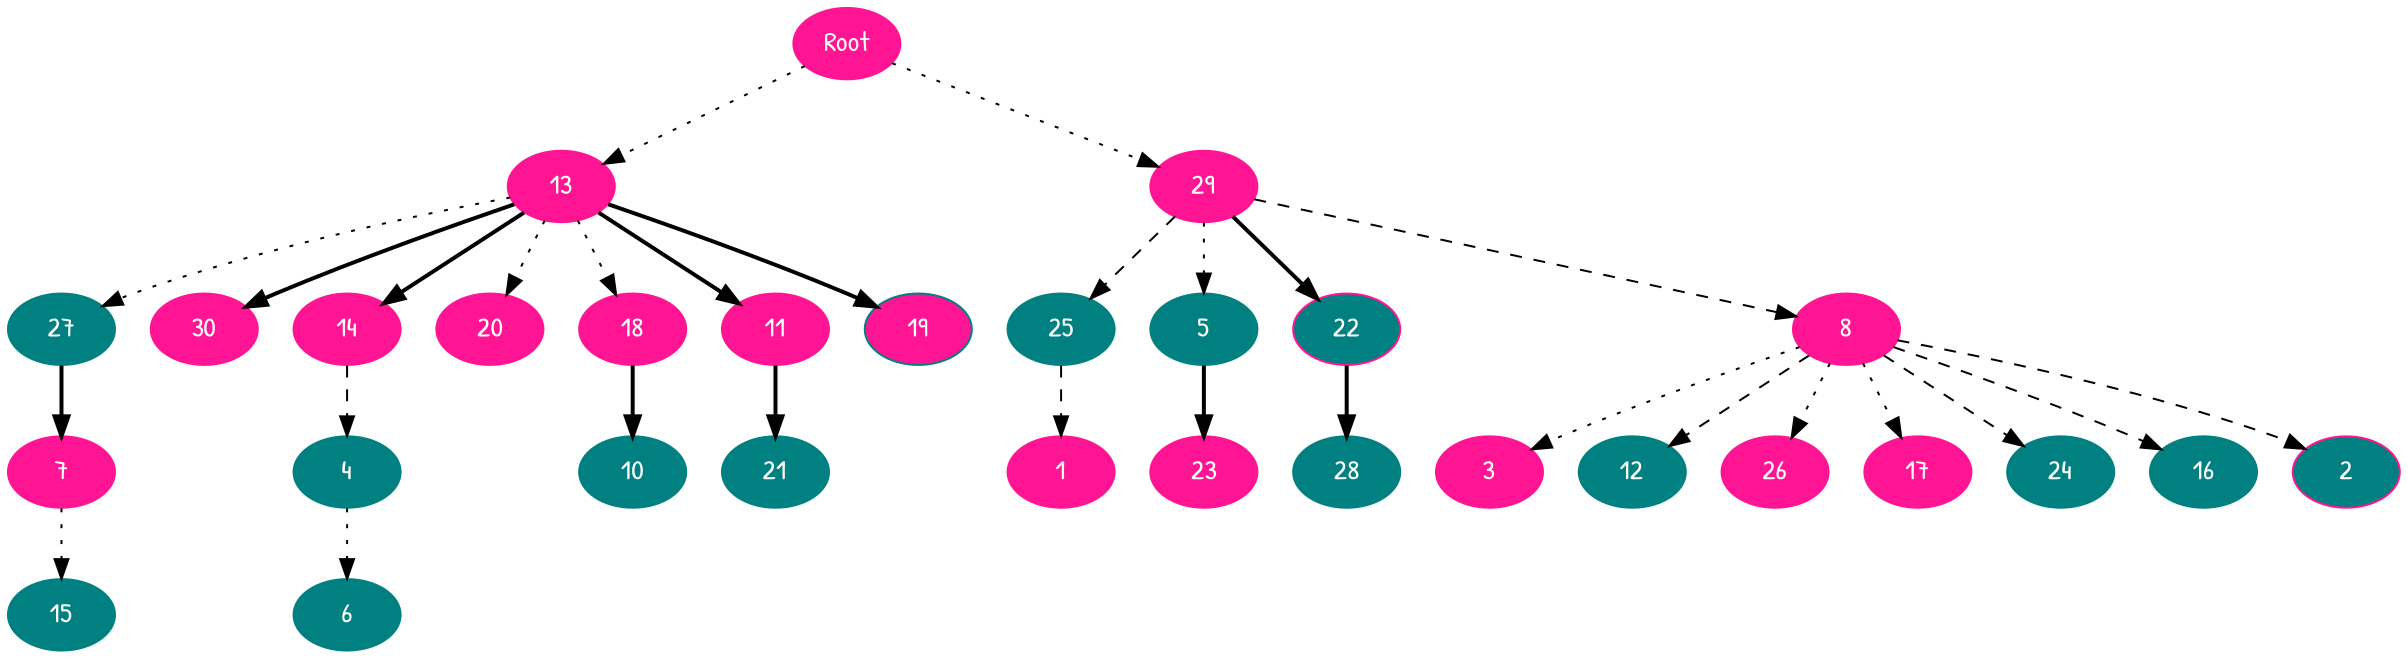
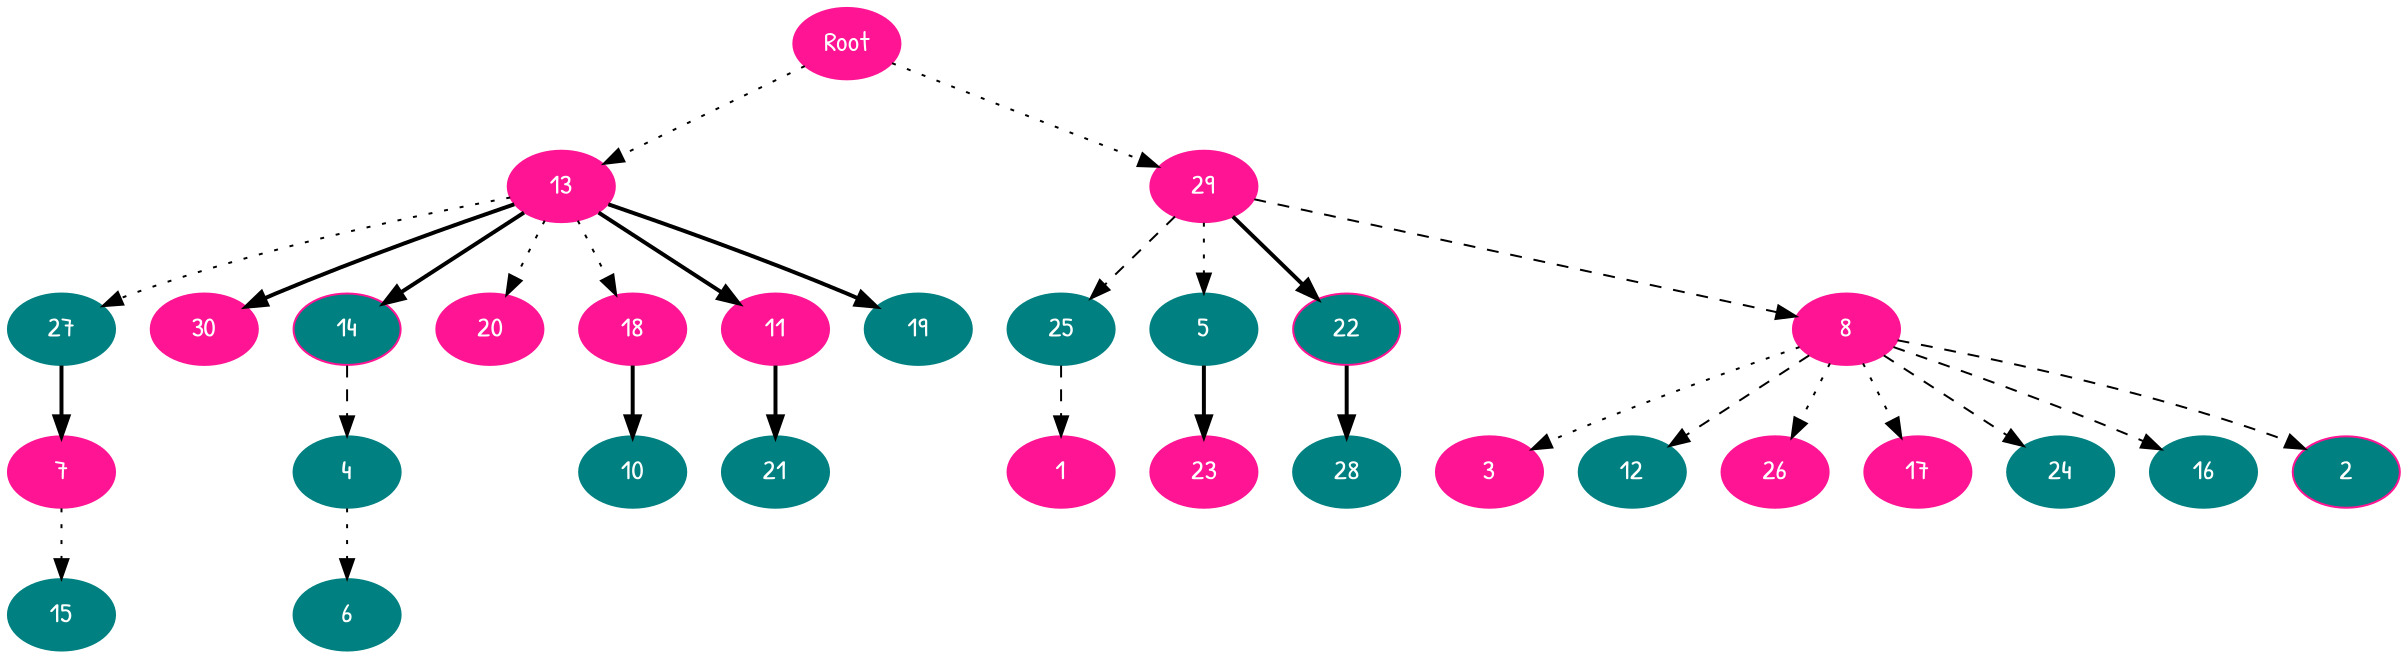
node "14": fillcolor deeppink -> teal
node "19": fillcolor deeppink -> teal
